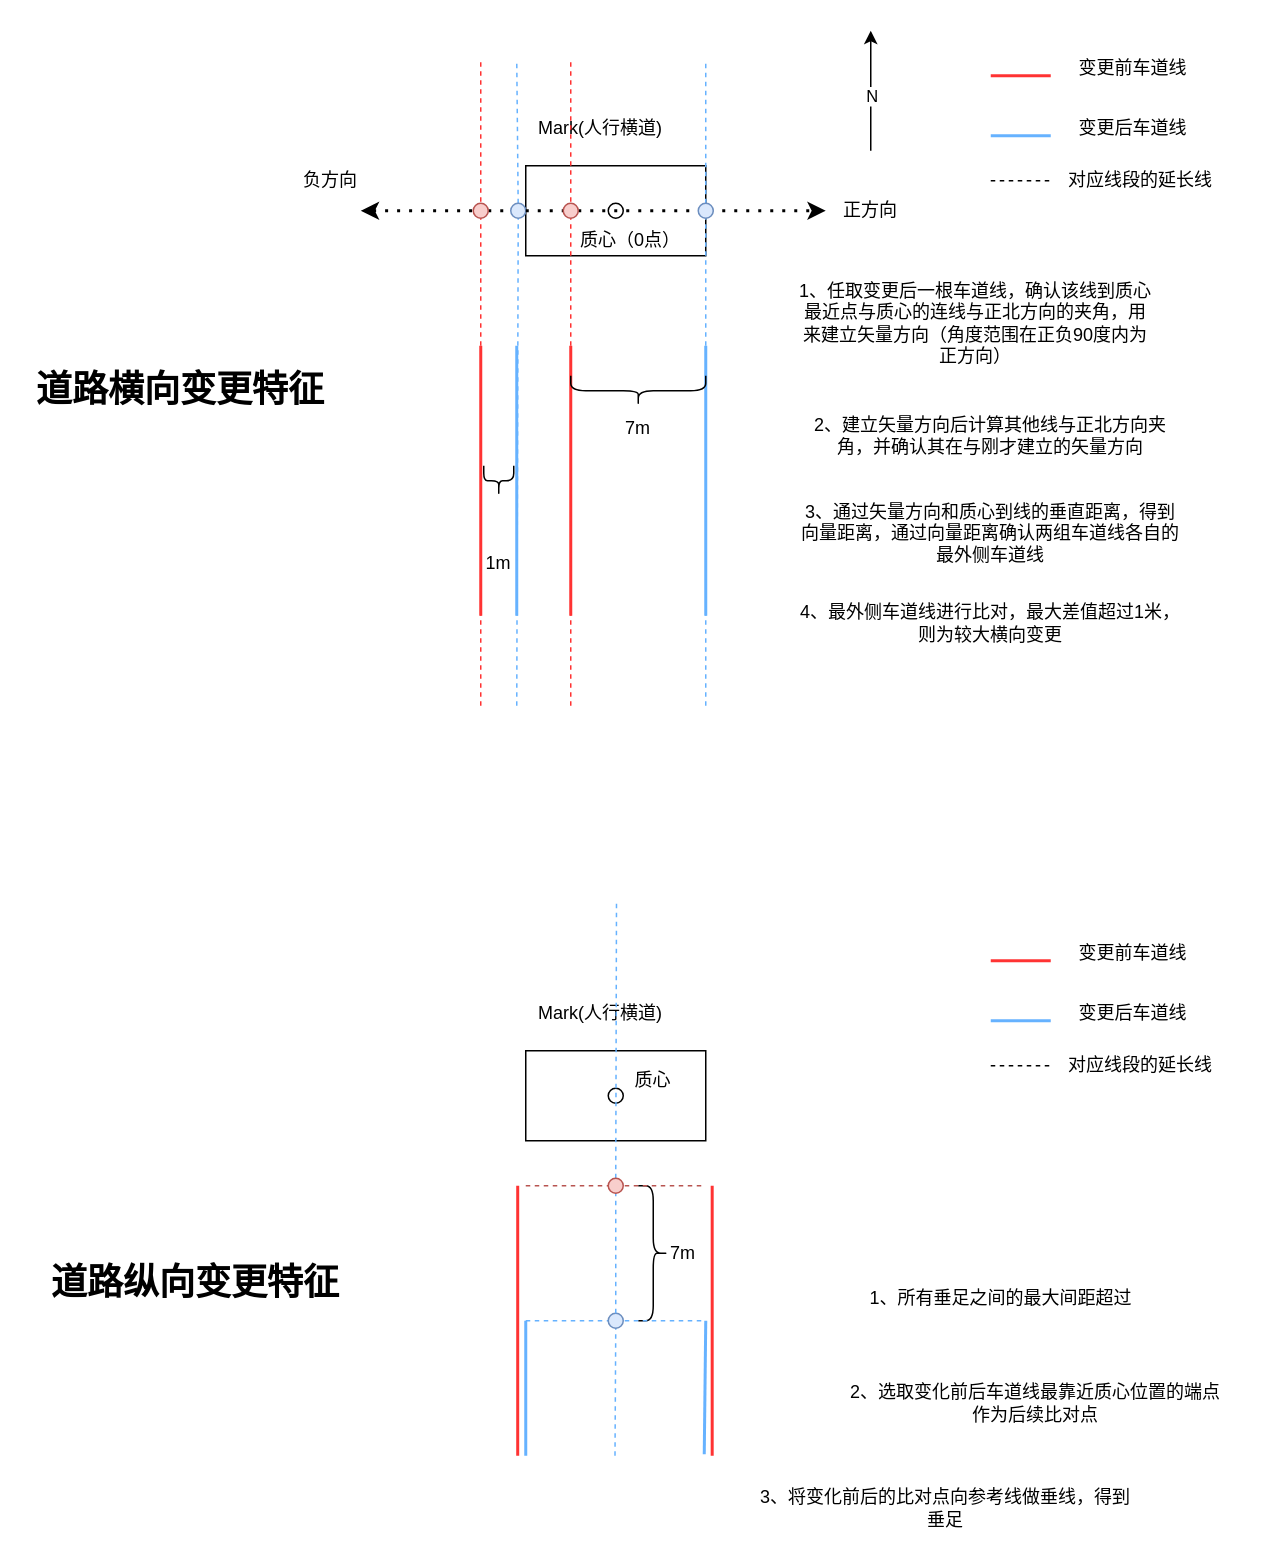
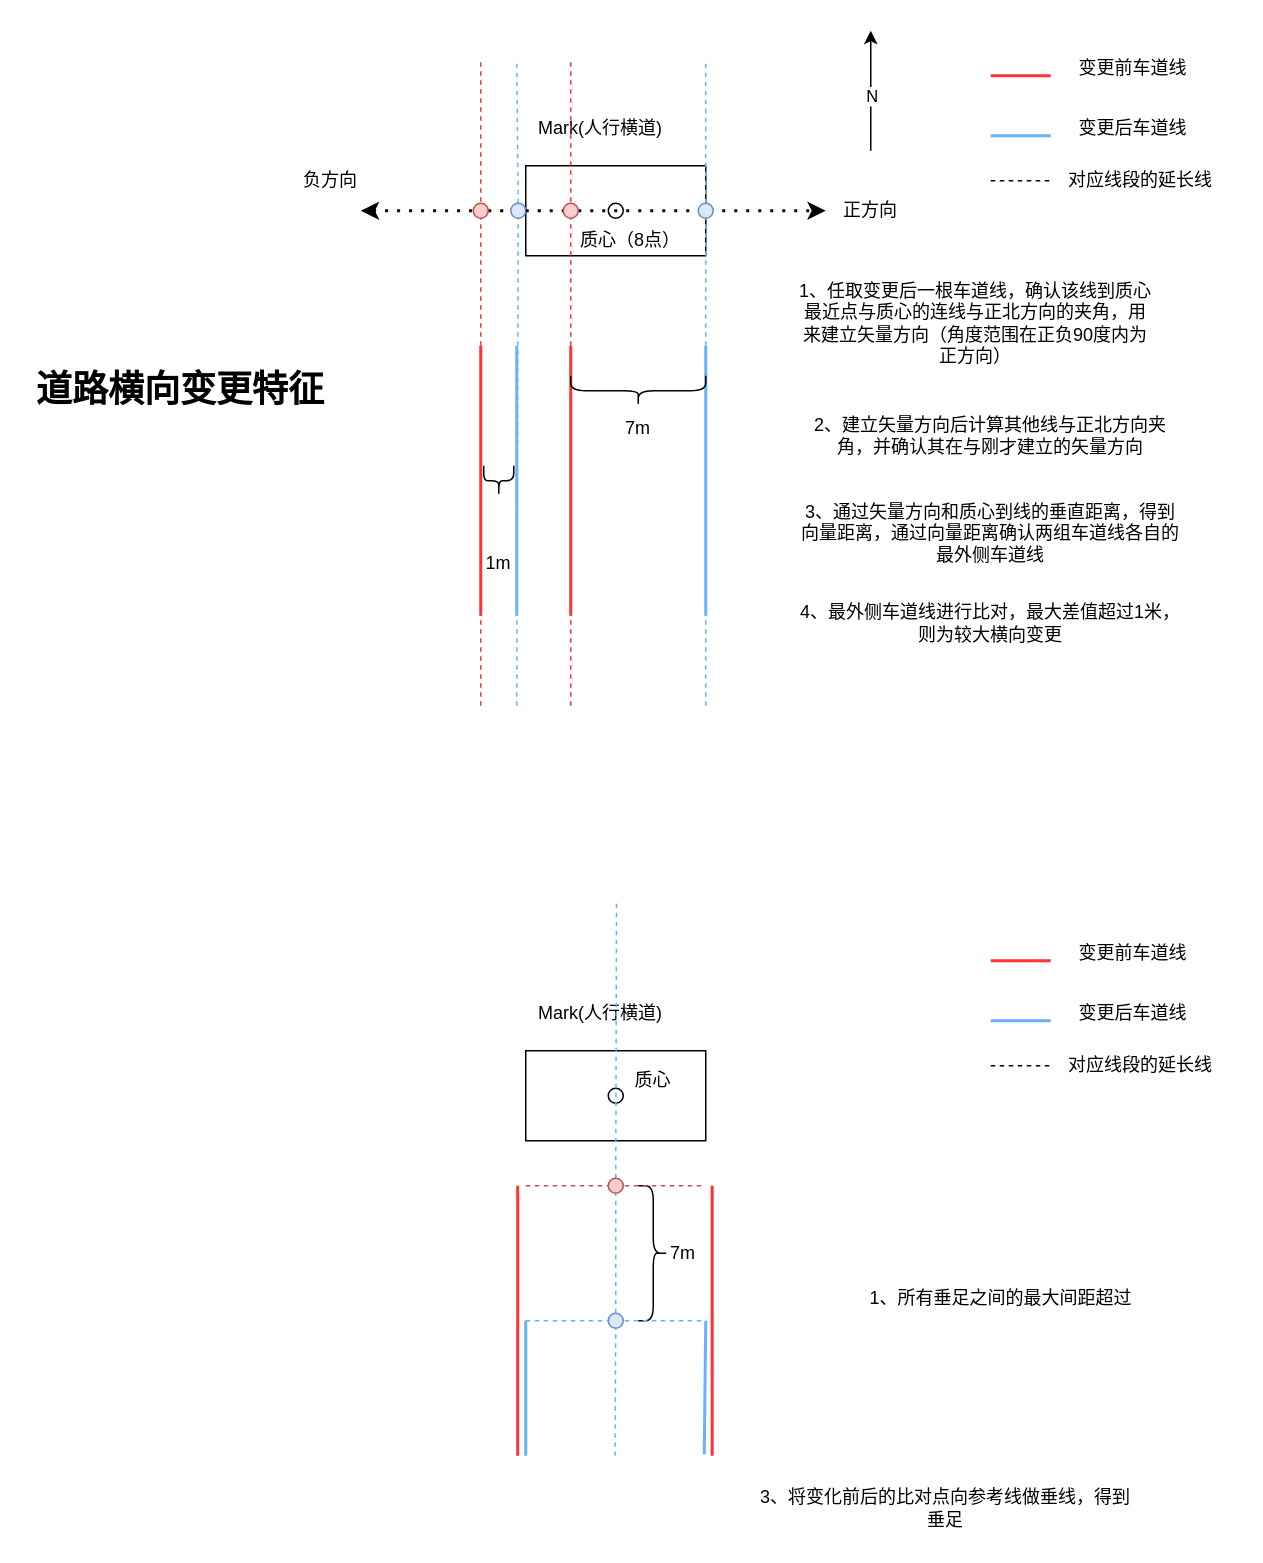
node "质心（0点）": label "质心（0点）" -> "质心（8点）"
node "道路纵向变更特征": removed
node "2、选取变化前后车道线最靠近质心位置的端点作为后续比对点": removed
